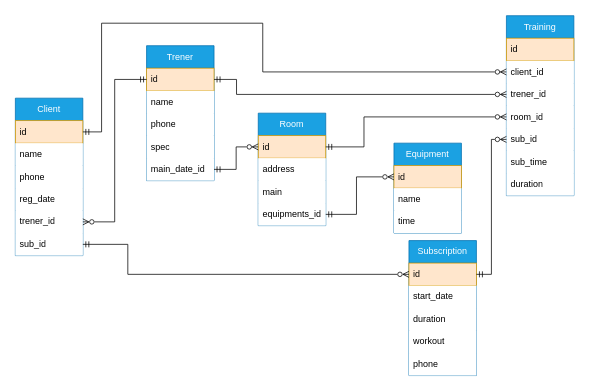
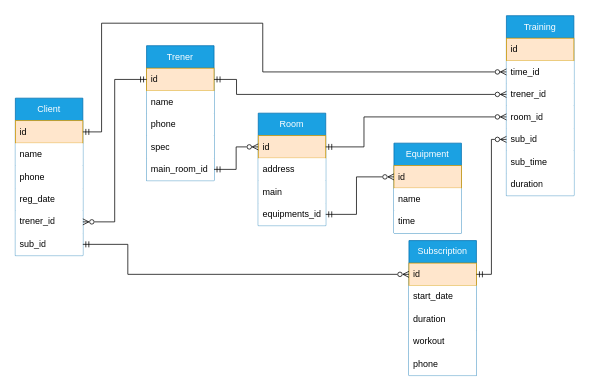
node "client_id": label "client_id" -> "time_id"
node "main_date_id": label "main_date_id" -> "main_room_id"
